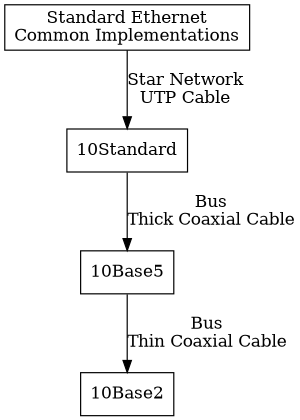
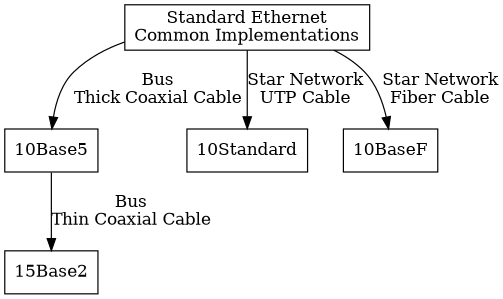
node "10BaseF": added
edge "10Standard" -> "10Base5": now "Standard Ethernet Common Implementations" -> "10Base5"
node "10Base2": label "10Base2" -> "15Base2"
